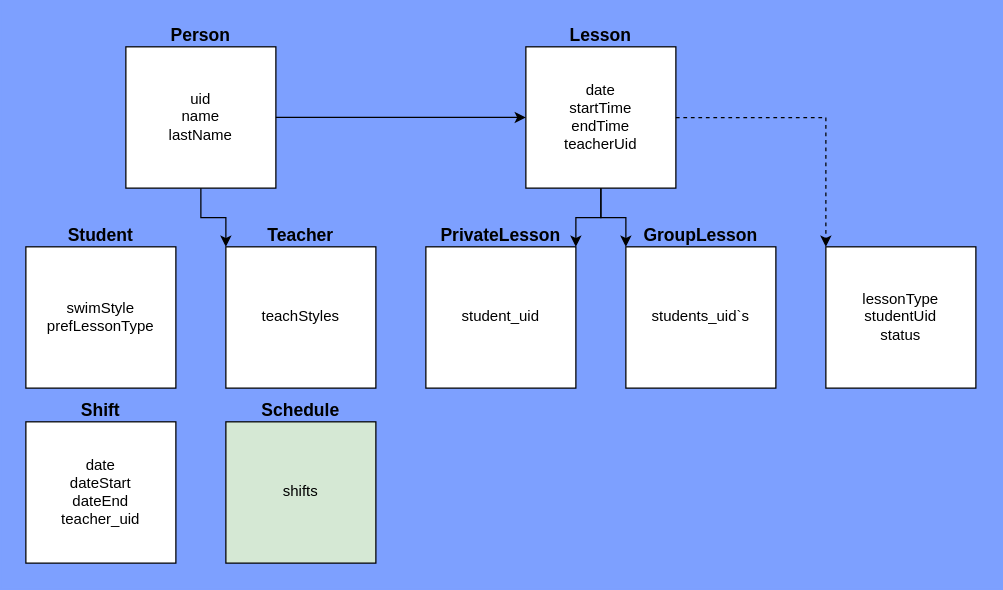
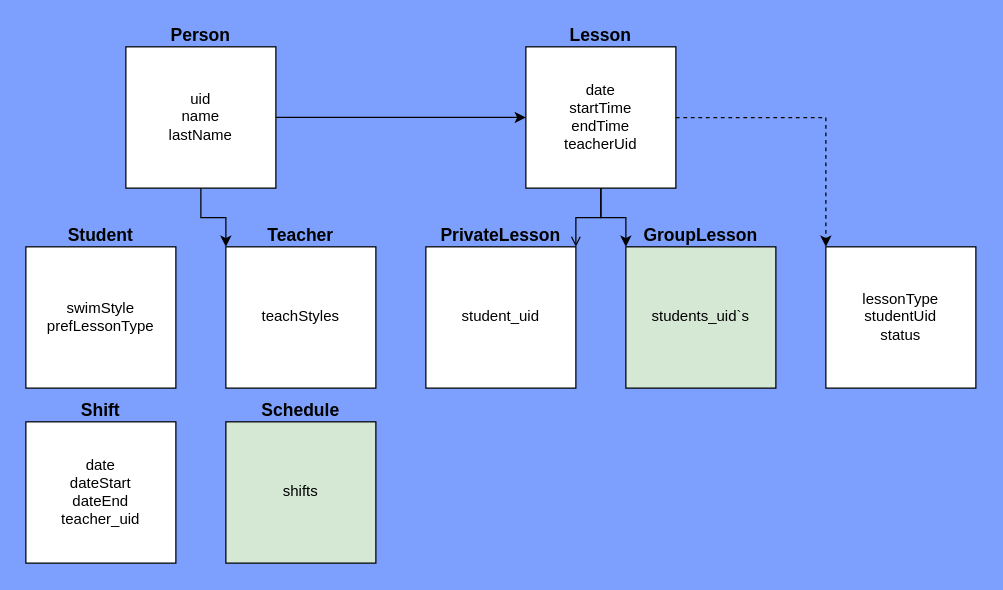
edge "date startTime endTime teacherUid" -> "student_uid": arrowhead classic -> open
node "students_uid`s": fillcolor #ffffff -> #d5e8d4
